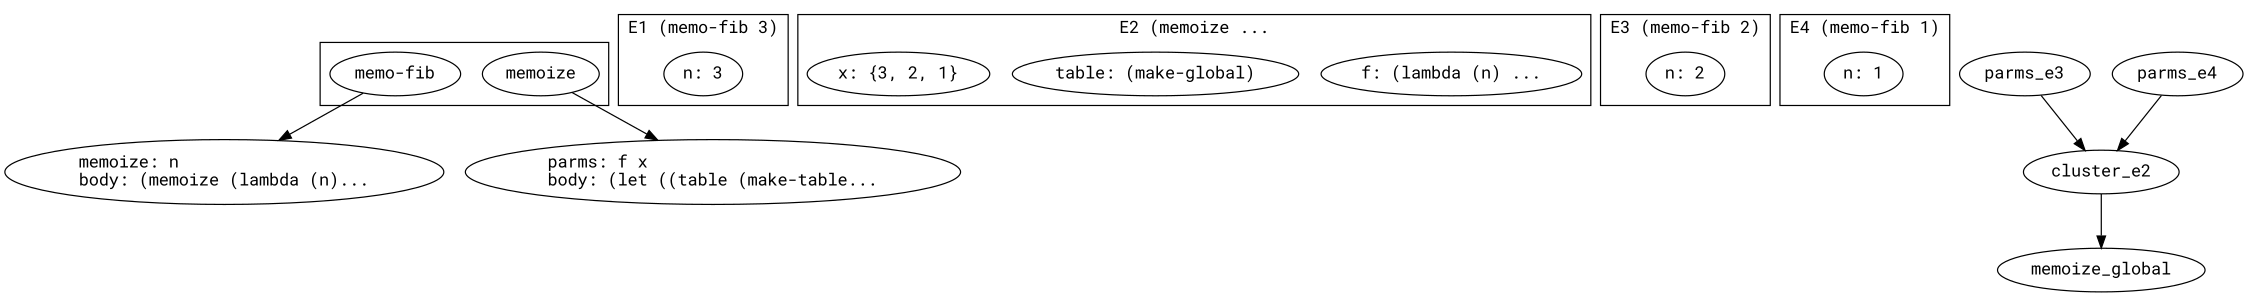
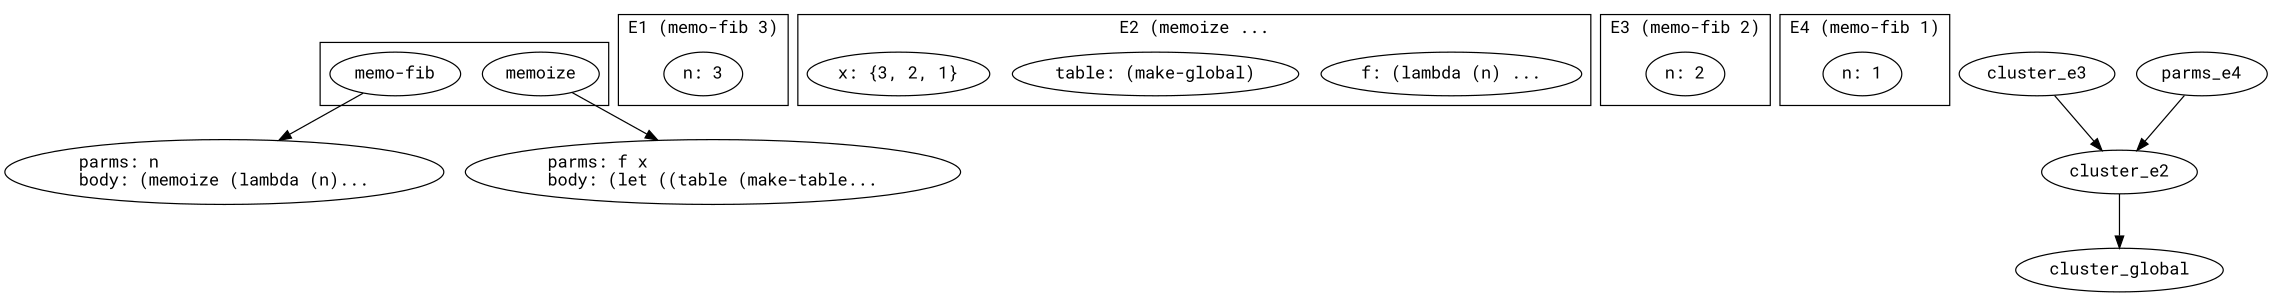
node "parms_e3": label "parms_e3" -> "cluster_e3"
node "memoize: n body: (memoize (lambda (n)...": label "memoize: n body: (memoize (lambda (n)..." -> "parms: n body: (memoize (lambda (n)..."
node "memoize_global": label "memoize_global" -> "cluster_global"
